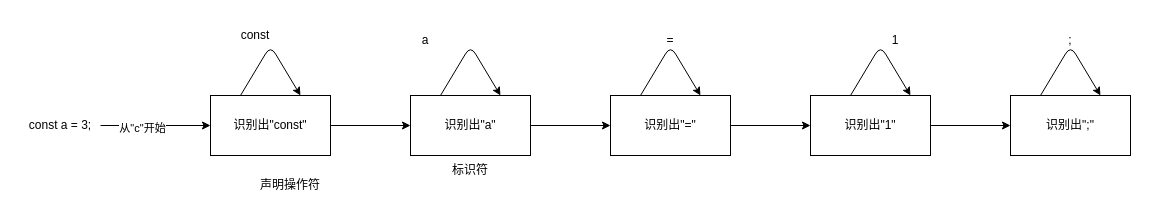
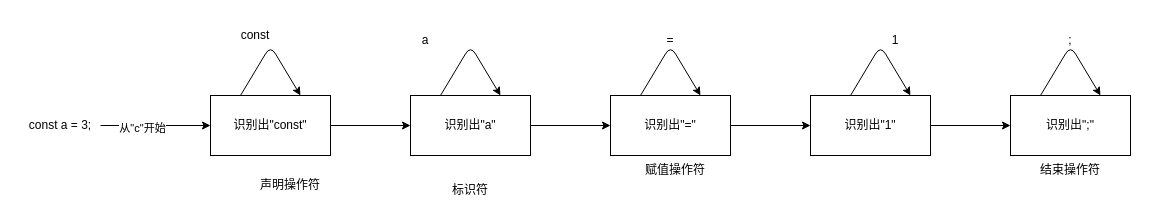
node "标识符": moved (471, 171) -> (471, 191)
node "赋值操作符": added
node "结束操作符": added
